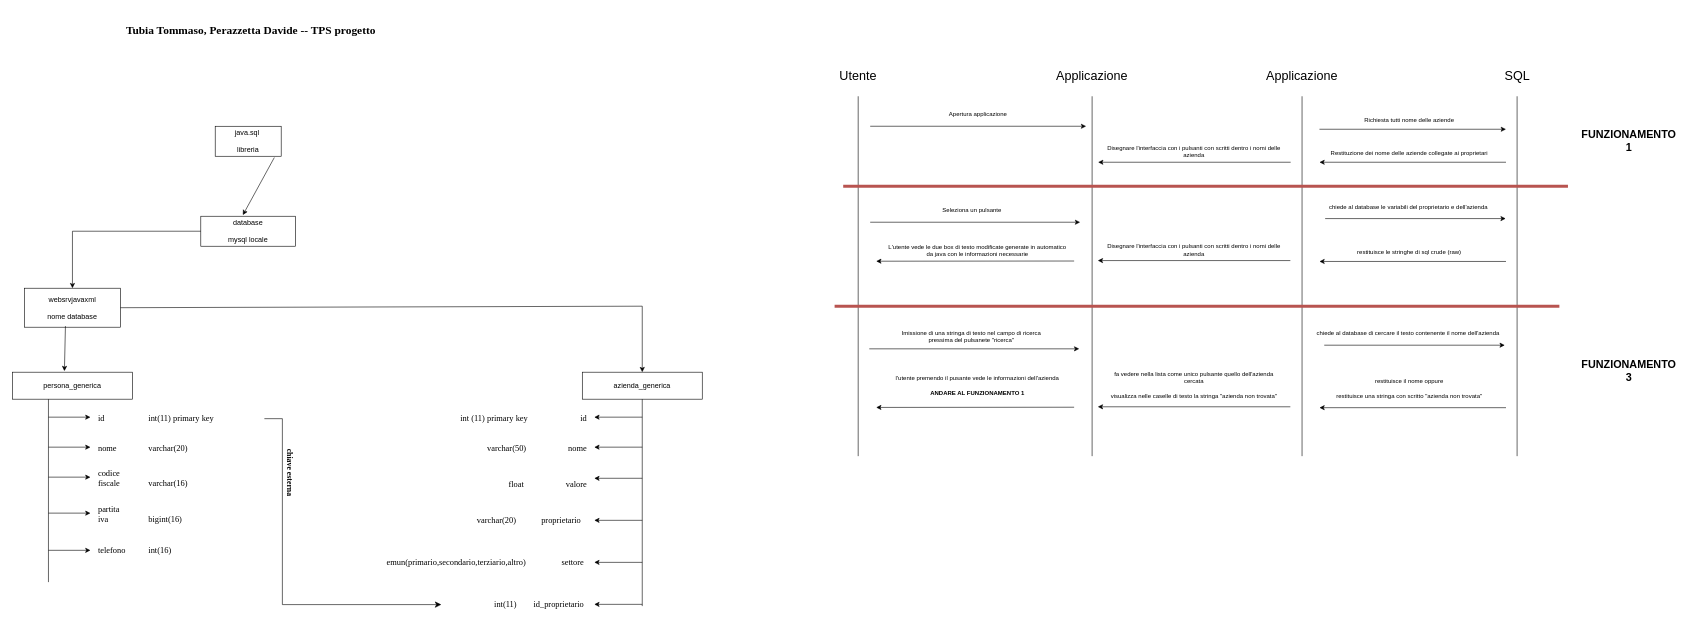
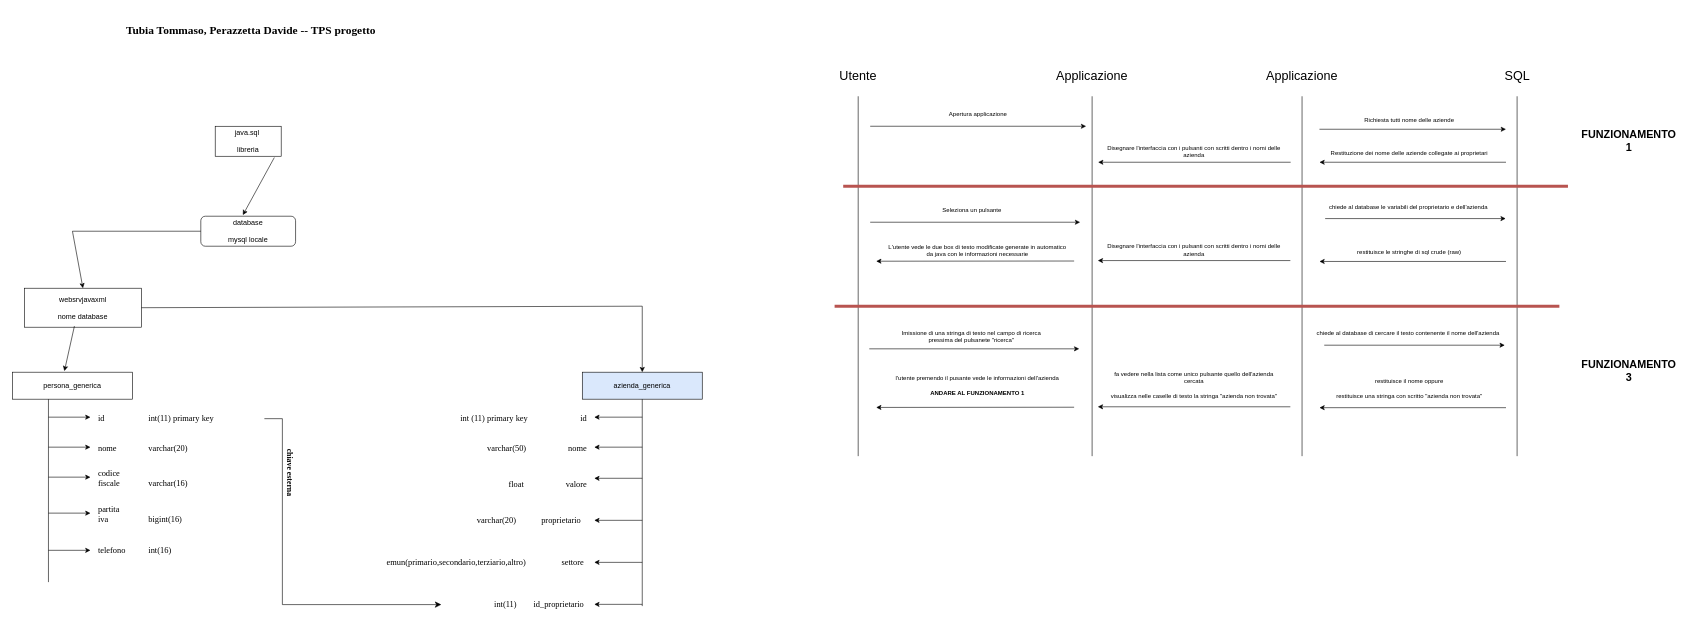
node "database mysql locale": shape rectangle -> rounded rectangle
node "websrvjavaxml nome database": size 96x39 -> 117x39
node "azienda_generica": fillcolor #ffffff -> #dae8fc
